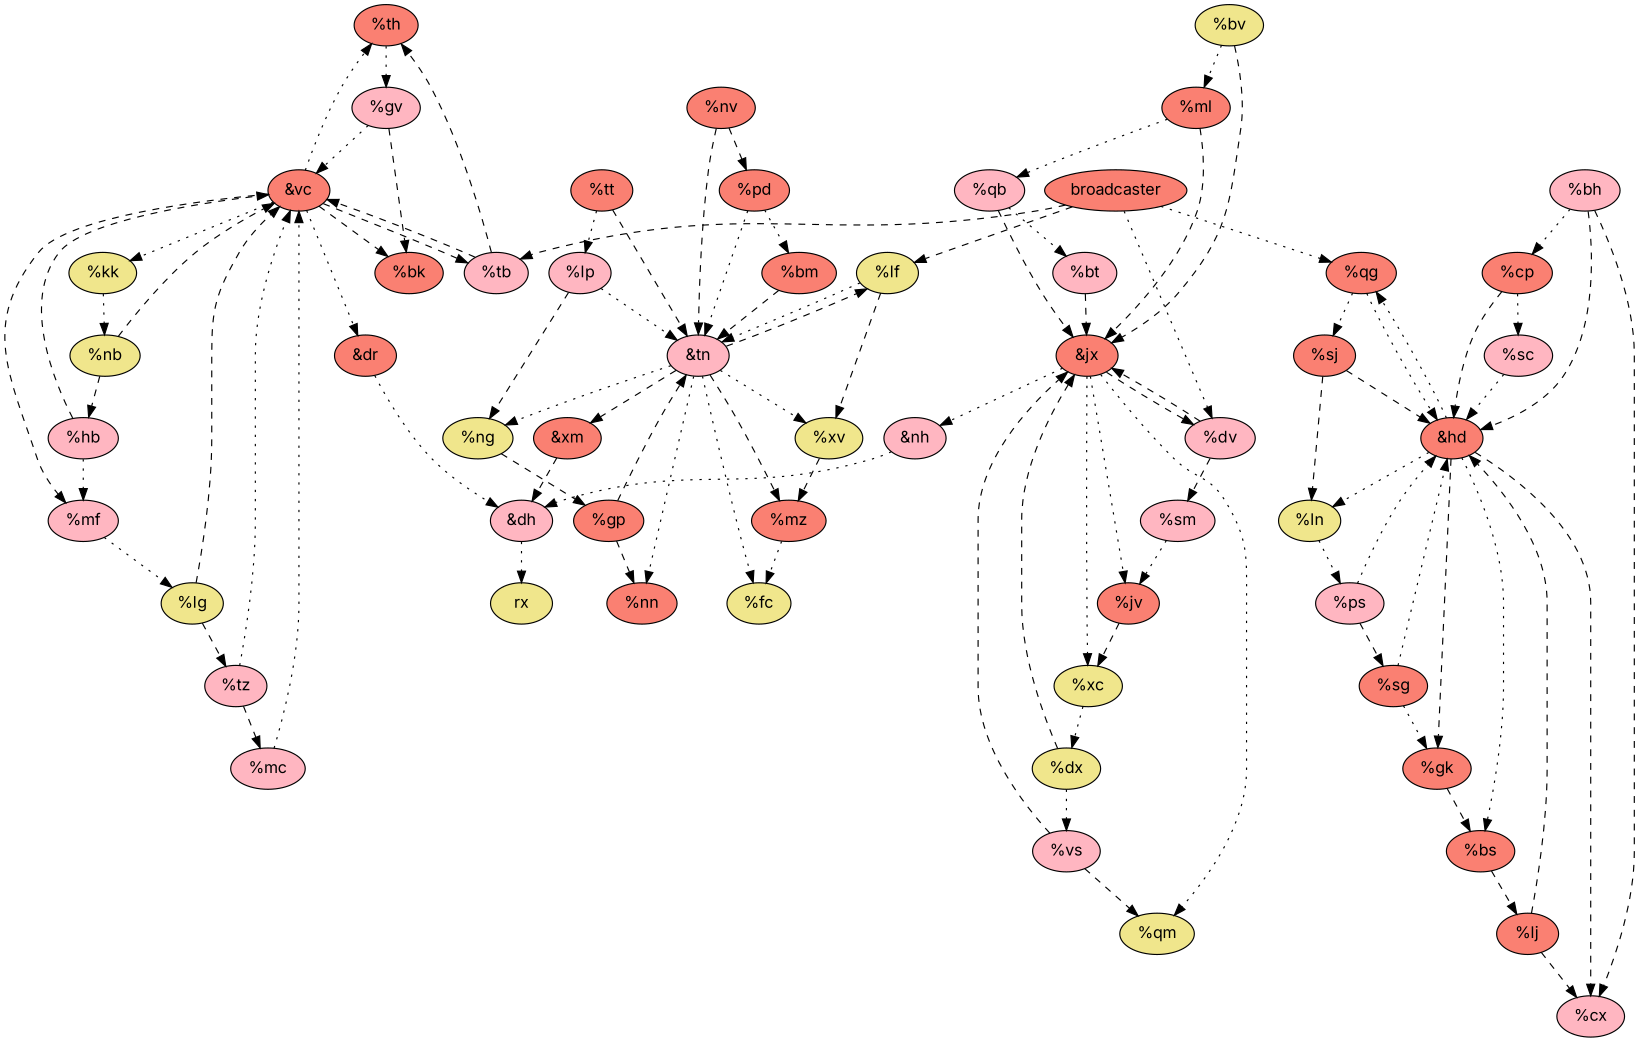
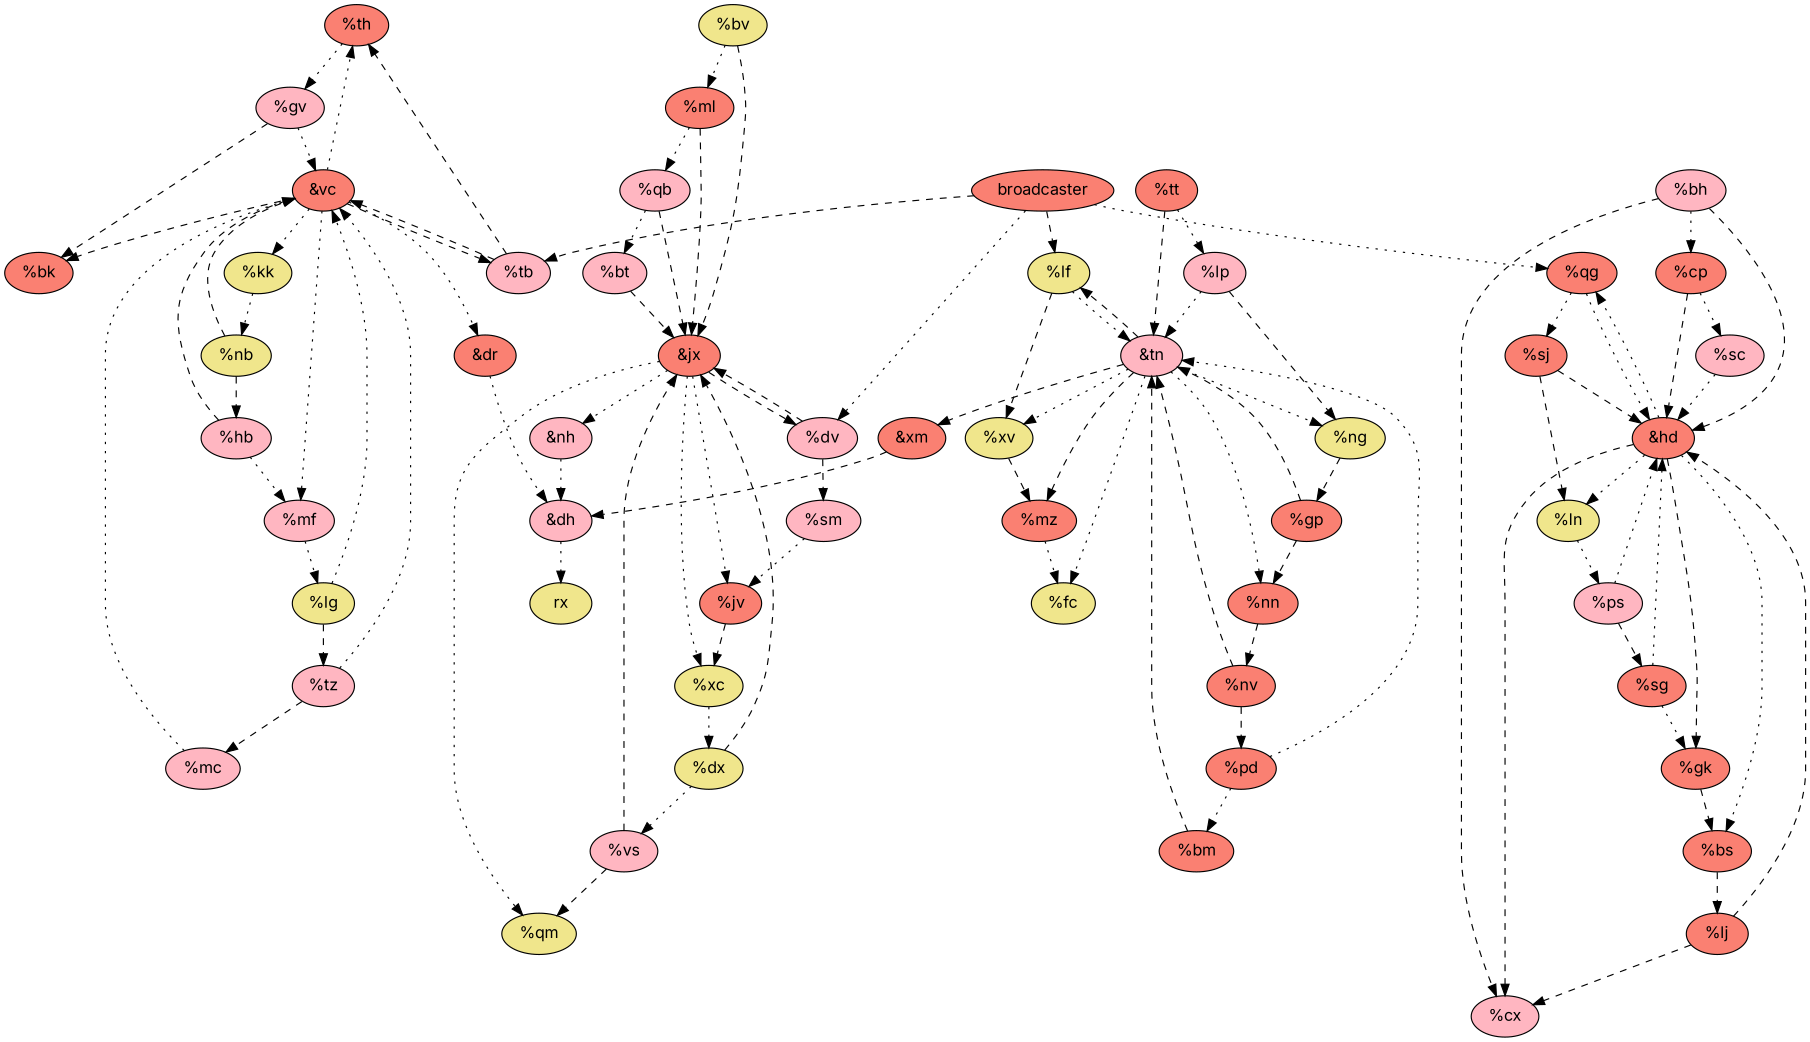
edge "&vc" -> "%mf": style dashed -> dotted
edge "%lg" -> "&vc": style dashed -> dotted
edge "%nn" -> "%nv": added
